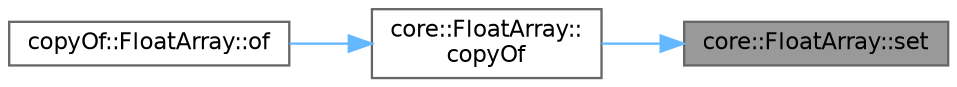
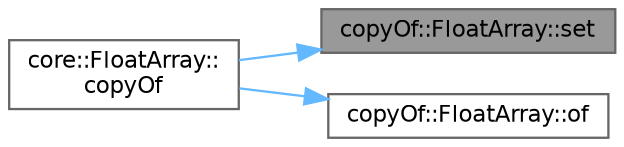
edge "copyOf::FloatArray::of" -> "core::FloatArray:: copyOf": reversed
node "core::FloatArray::set": label "core::FloatArray::set" -> "copyOf::FloatArray::set"
